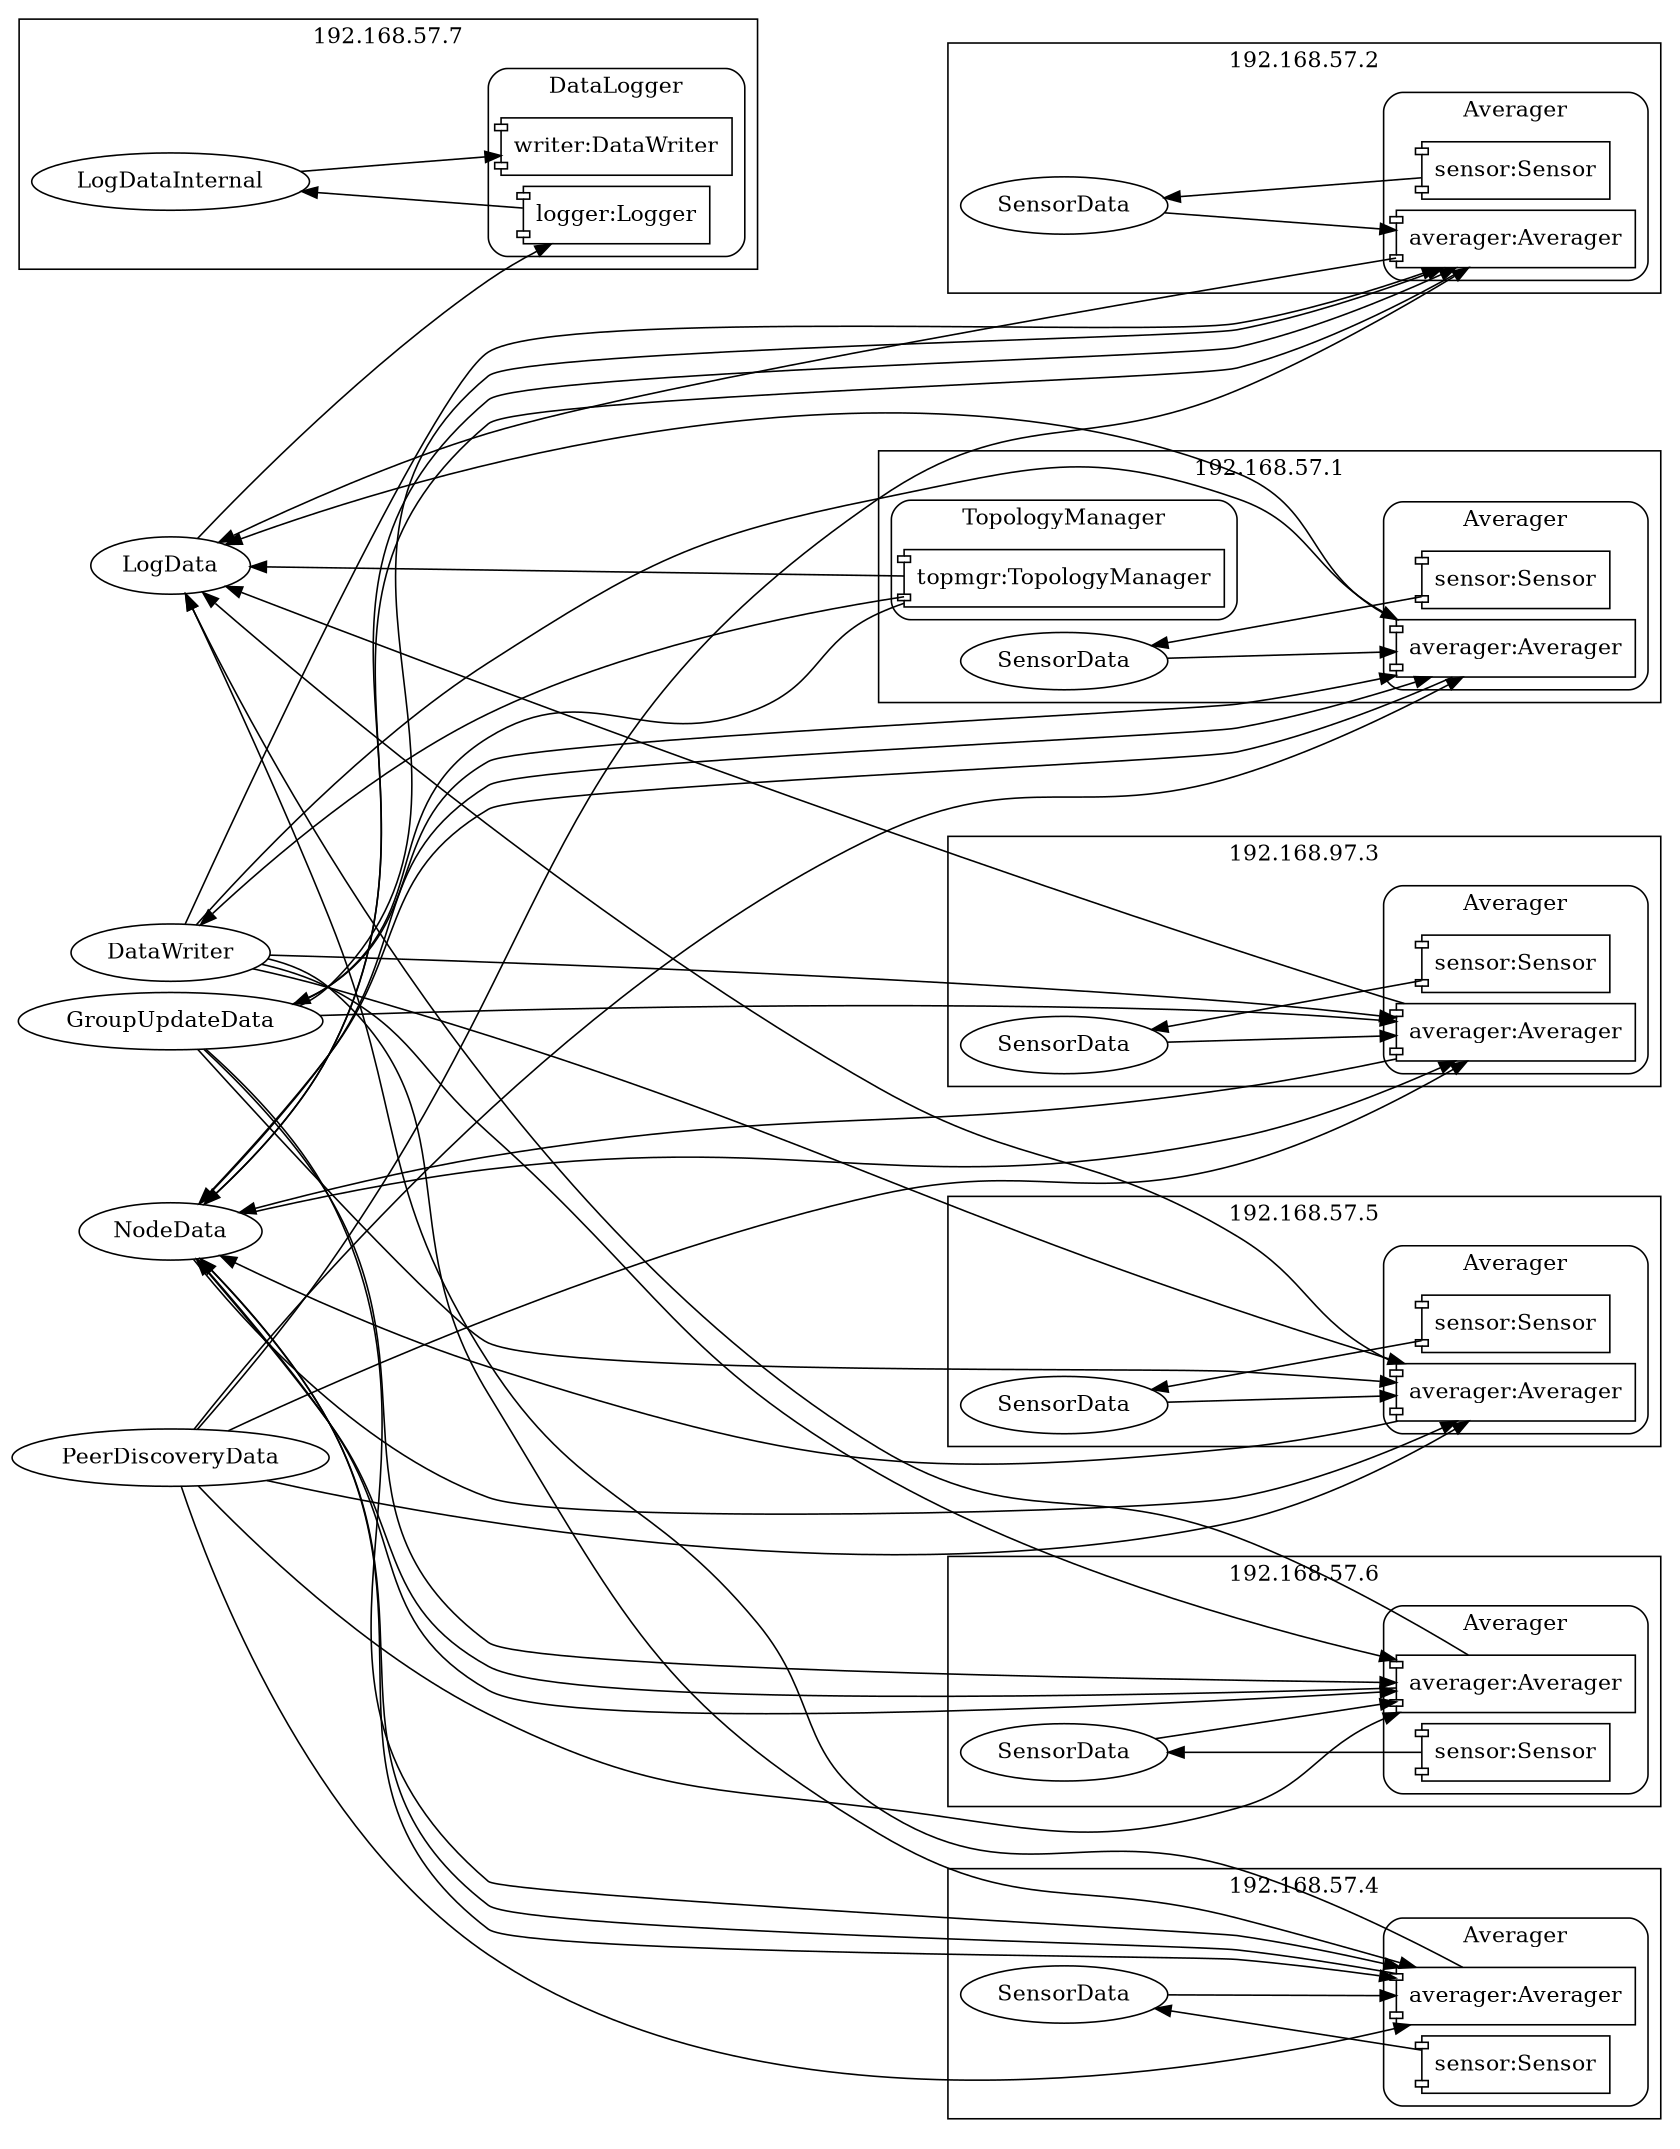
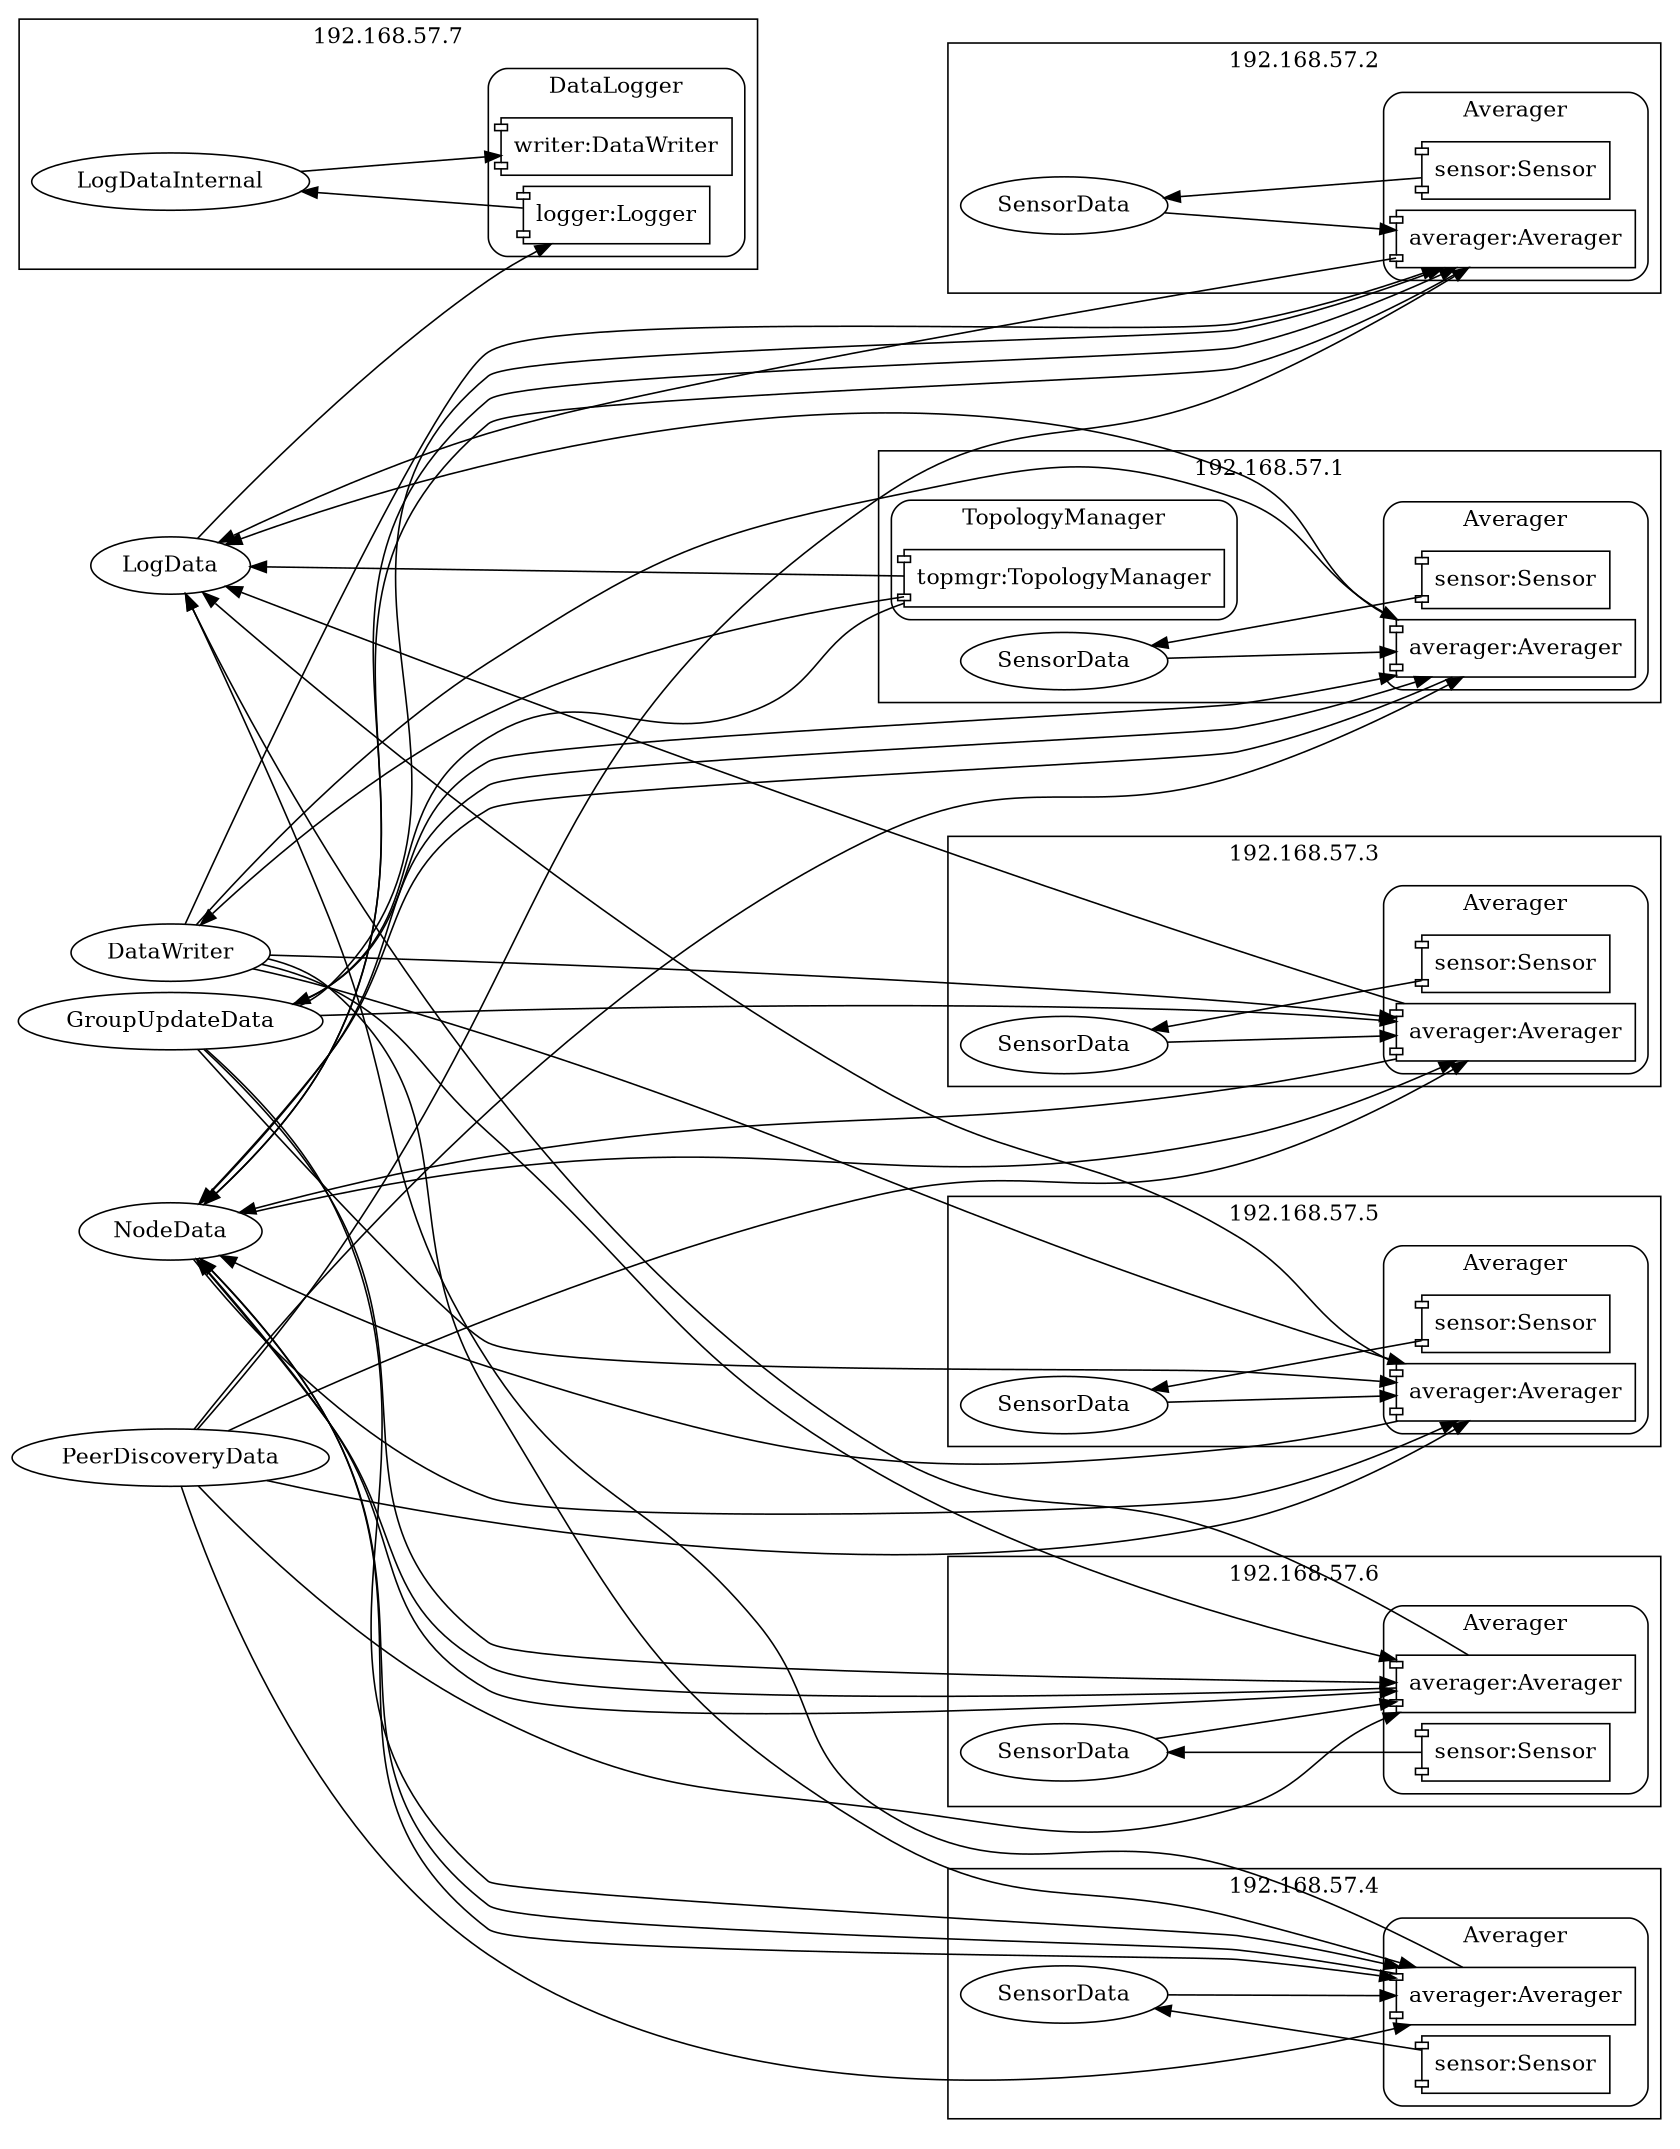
cluster "192.168.97.3": label "192.168.97.3" -> "192.168.57.3"
